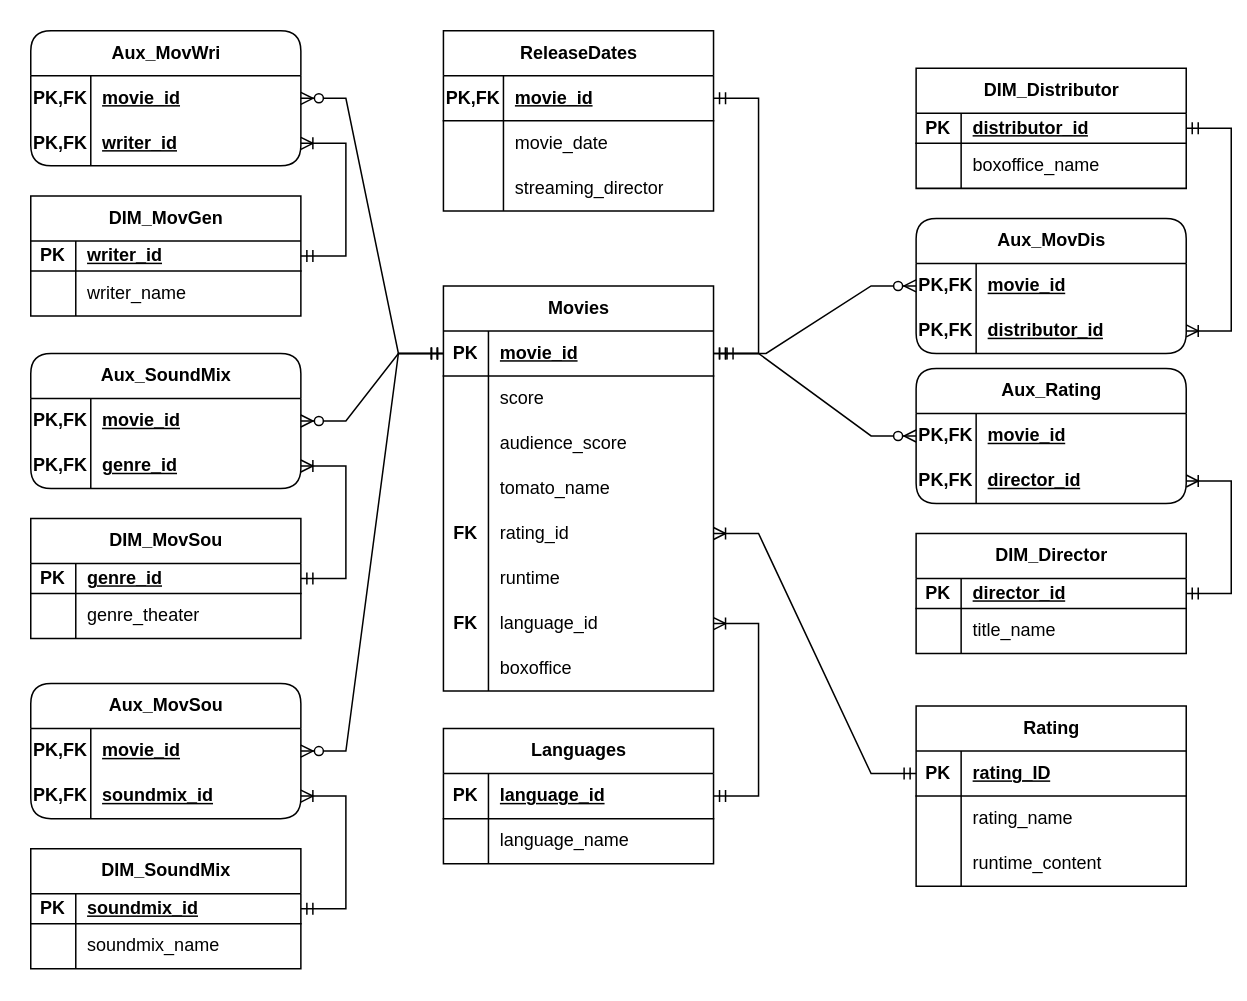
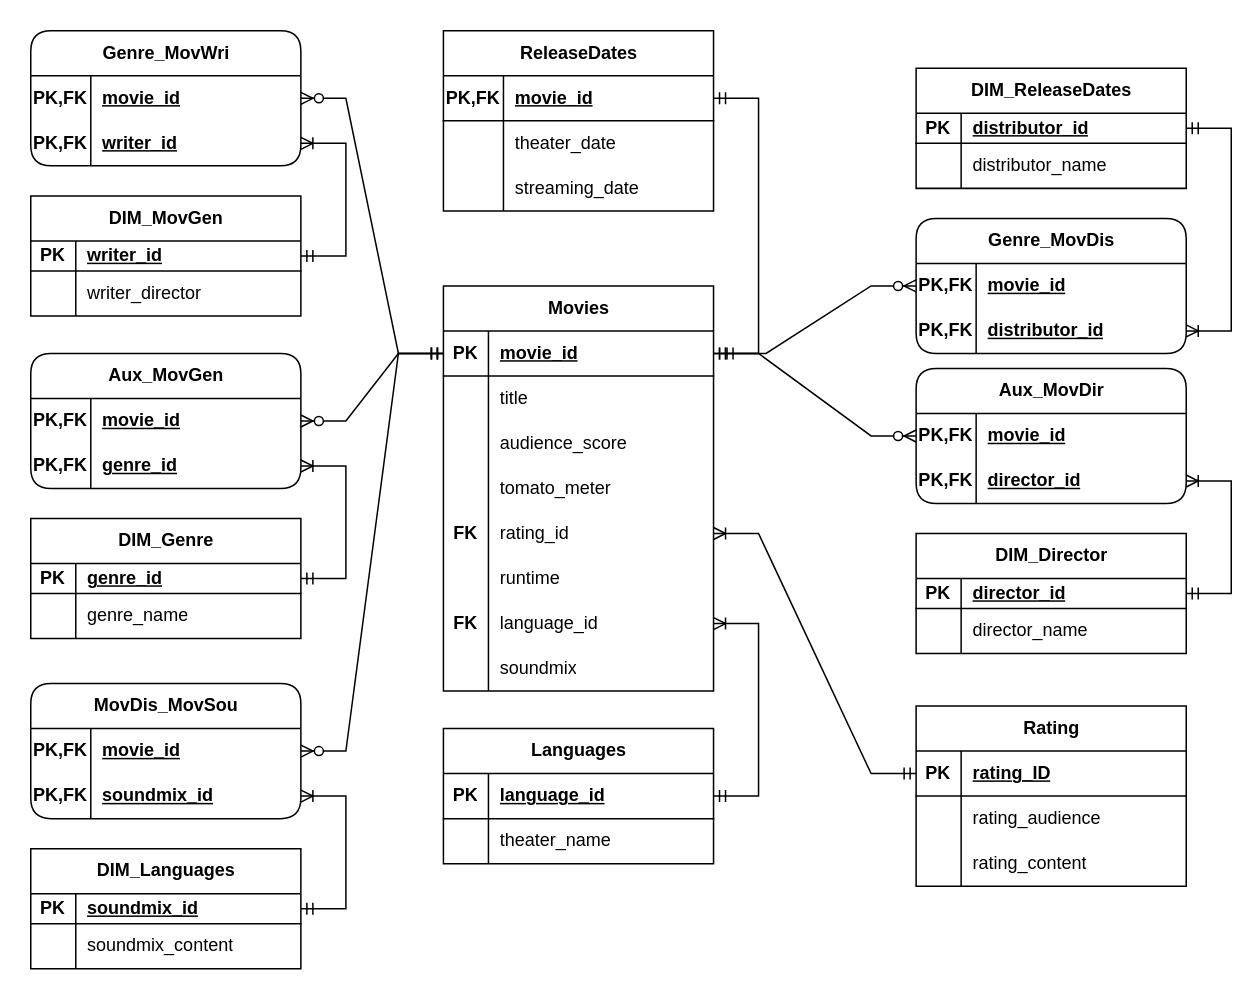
node "Aux_MovWri": label "Aux_MovWri" -> "Genre_MovWri"
node "DIM_Distributor": label "DIM_Distributor" -> "DIM_ReleaseDates"
node "movie_date": label "movie_date" -> "theater_date"
node "boxoffice_name": label "boxoffice_name" -> "distributor_name"
node "streaming_director": label "streaming_director" -> "streaming_date"
node "Aux_MovDis": label "Aux_MovDis" -> "Genre_MovDis"
node "writer_name": label "writer_name" -> "writer_director"
node "Aux_SoundMix": label "Aux_SoundMix" -> "Aux_MovGen"
node "Aux_Rating": label "Aux_Rating" -> "Aux_MovDir"
node "score": label "score" -> "title"
node "tomato_name": label "tomato_name" -> "tomato_meter"
node "DIM_MovSou": label "DIM_MovSou" -> "DIM_Genre"
node "genre_theater": label "genre_theater" -> "genre_name"
node "title_name": label "title_name" -> "director_name"
node "boxoffice": label "boxoffice" -> "soundmix"
node "Aux_MovSou": label "Aux_MovSou" -> "MovDis_MovSou"
node "rating_name": label "rating_name" -> "rating_audience"
node "language_name": label "language_name" -> "theater_name"
node "runtime_content": label "runtime_content" -> "rating_content"
node "DIM_SoundMix": label "DIM_SoundMix" -> "DIM_Languages"
node "soundmix_name": label "soundmix_name" -> "soundmix_content"
